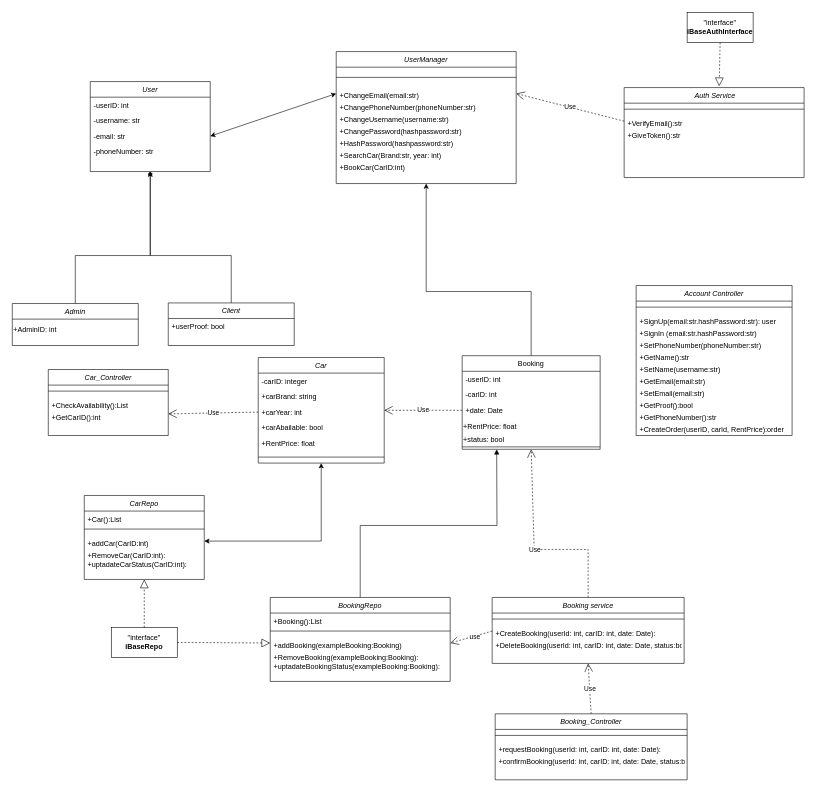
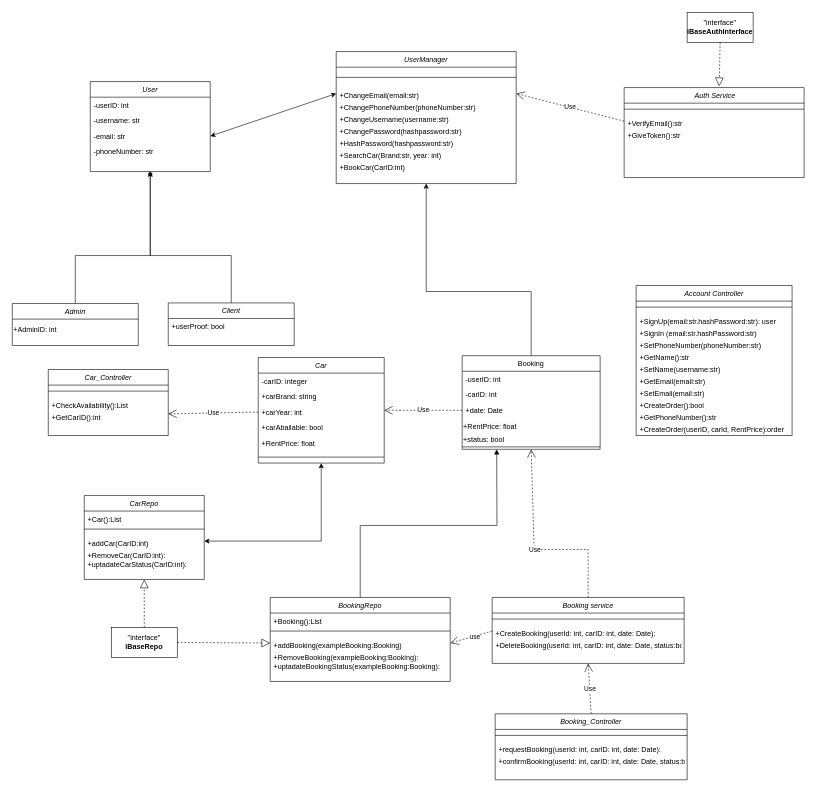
node "+GetProof():bool": label "+GetProof():bool" -> "+CreateOrder():bool"
